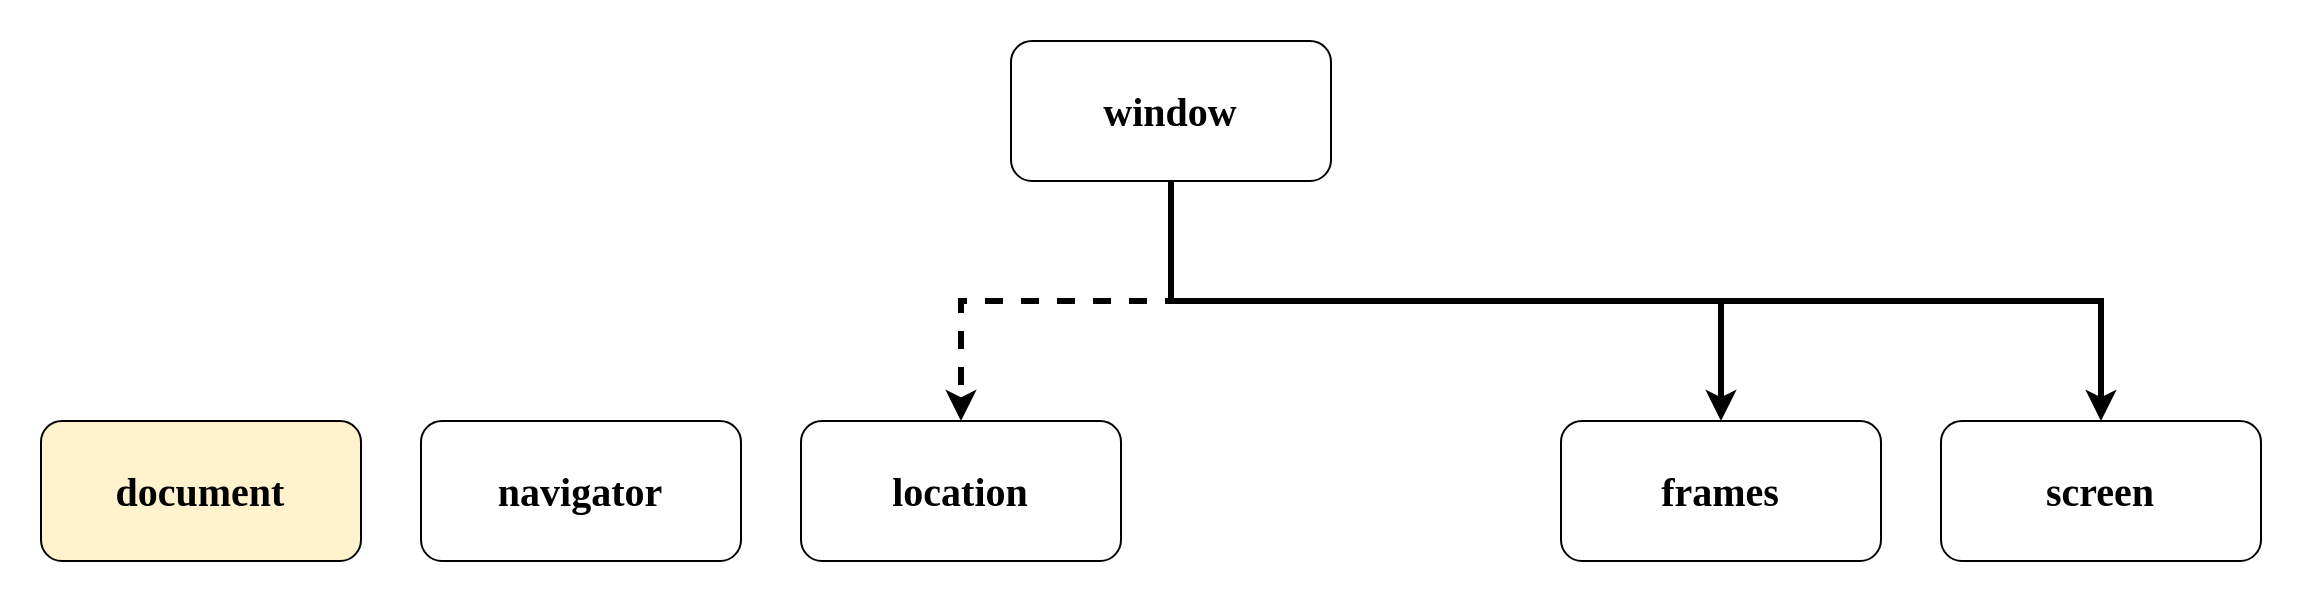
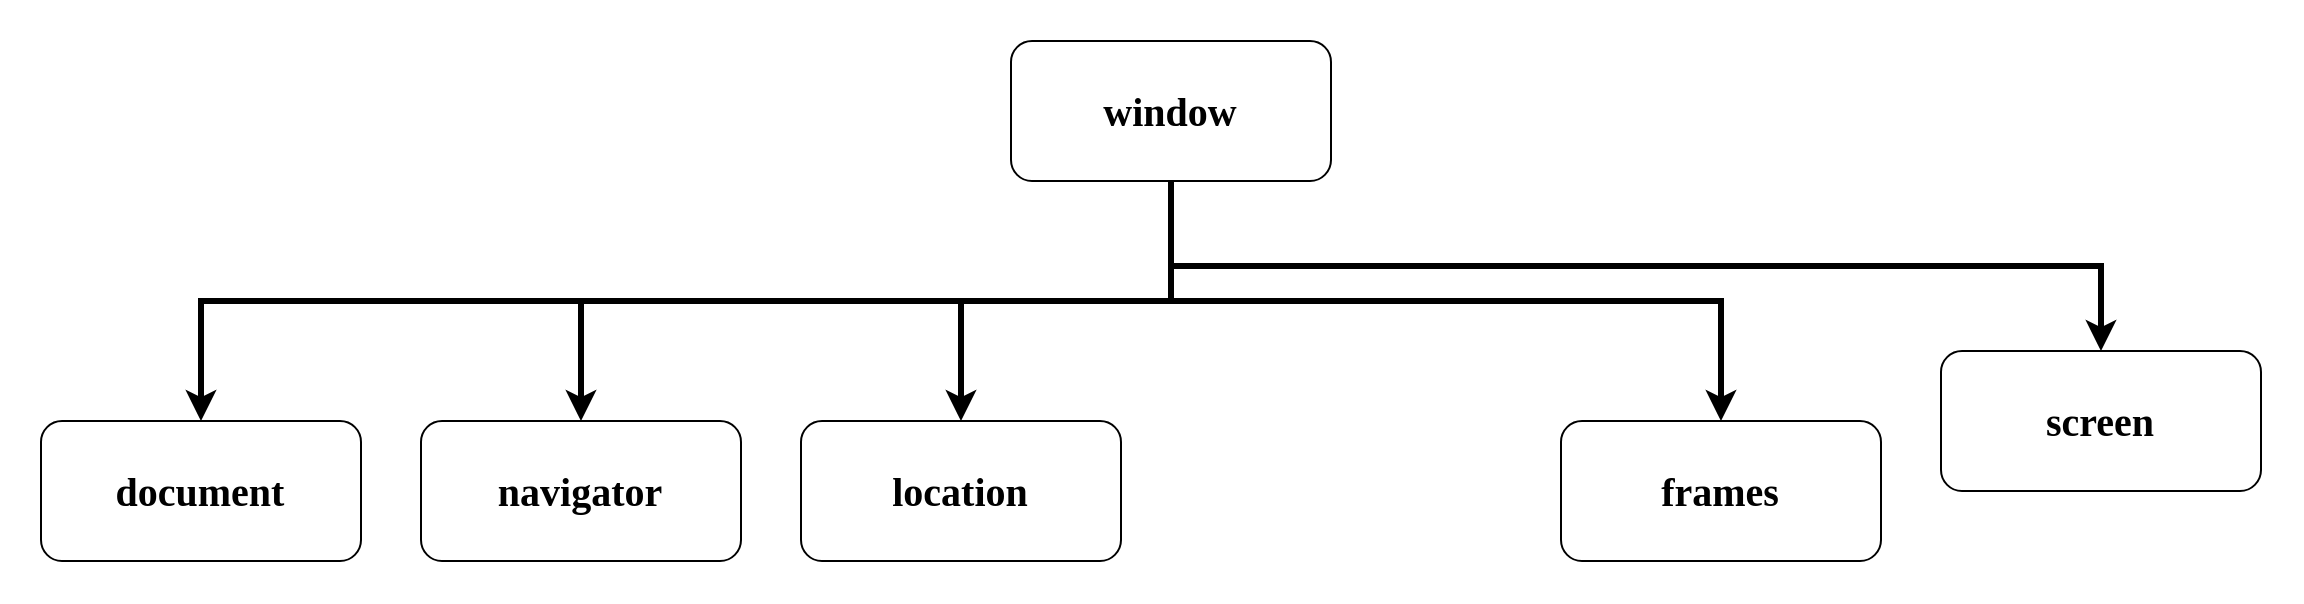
edge "window" -> "document": added
edge "window" -> "location": style dashed -> solid
edge "window" -> "navigator": added
node "document": fillcolor #fff2cc -> #ffffff
node "screen": moved (2101, 491) -> (2101, 421)
